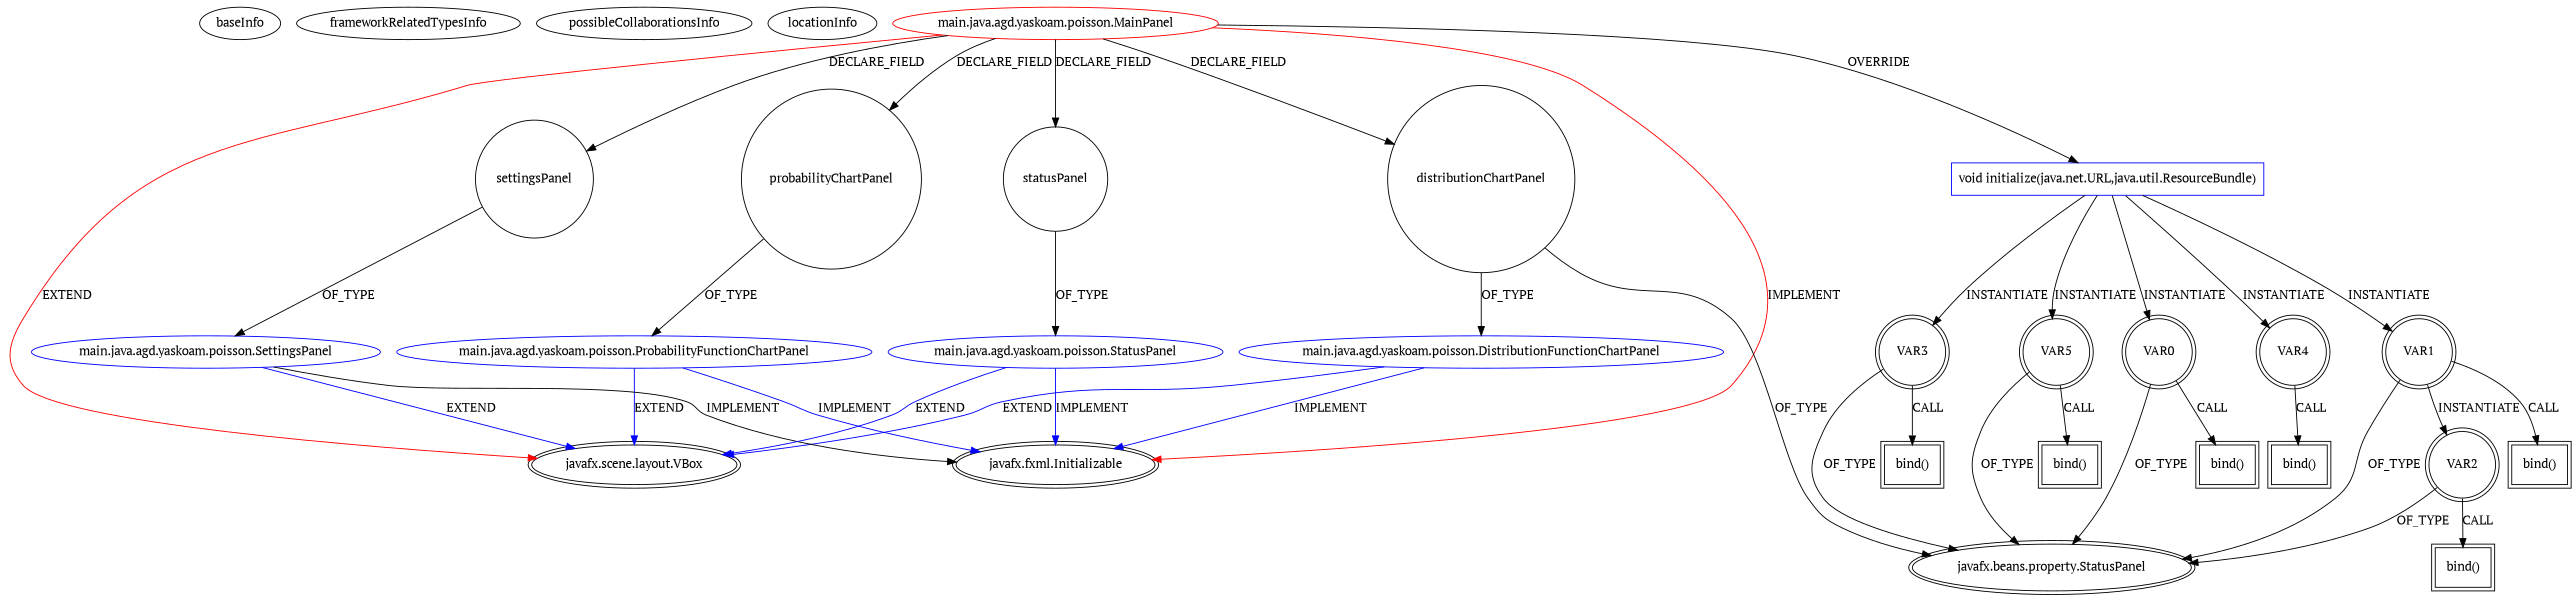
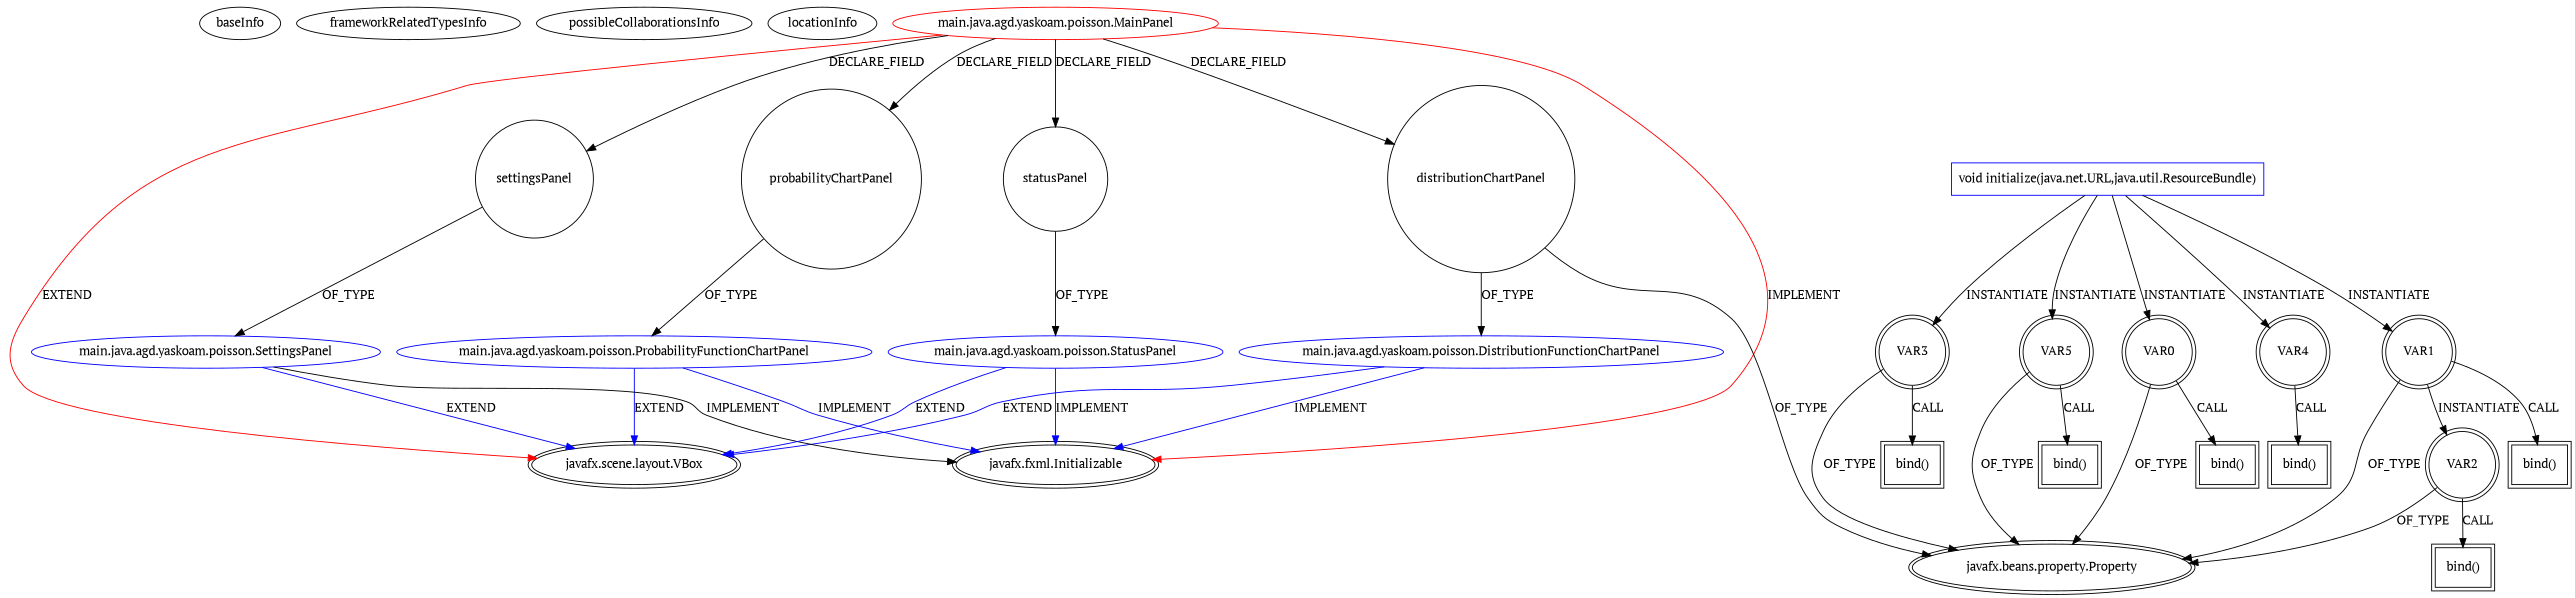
edge "main.java.agd.yaskoam.poisson.MainPanel" -> "void initialize(java.net.URL,java.util.ResourceBundle)": removed, label "OVERRIDE"
node "javafx.beans.property.StatusPanel": label "javafx.beans.property.StatusPanel" -> "javafx.beans.property.Property"
